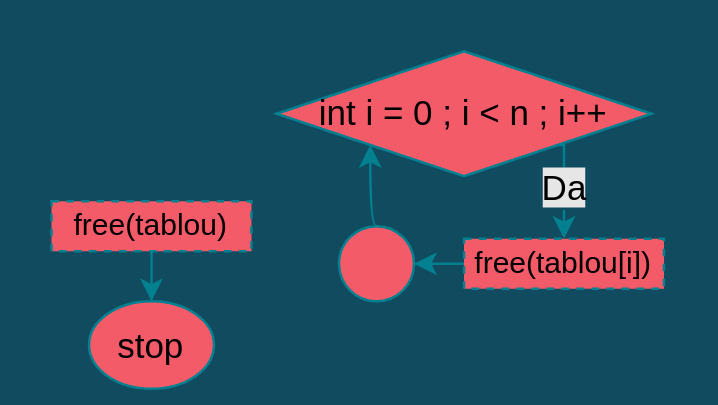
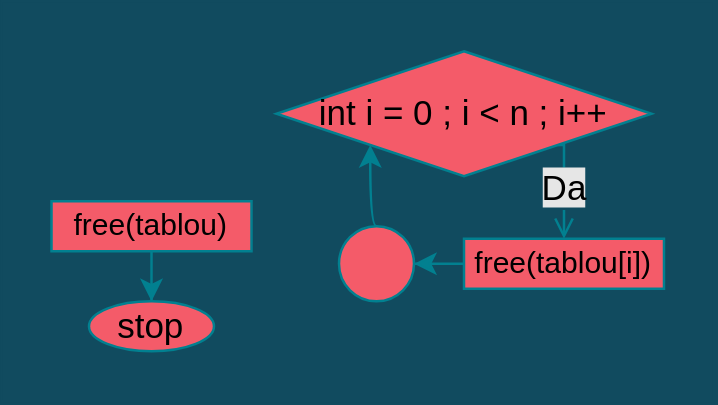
edge "int i = 0 ; i < n ; i++" -> "free(tablou[i])": arrowhead classic -> open
node "free(tablou)": style dashed -> solid
node "free(tablou[i])": style dashed -> solid
node "stop": size 125x88 -> 125x50
